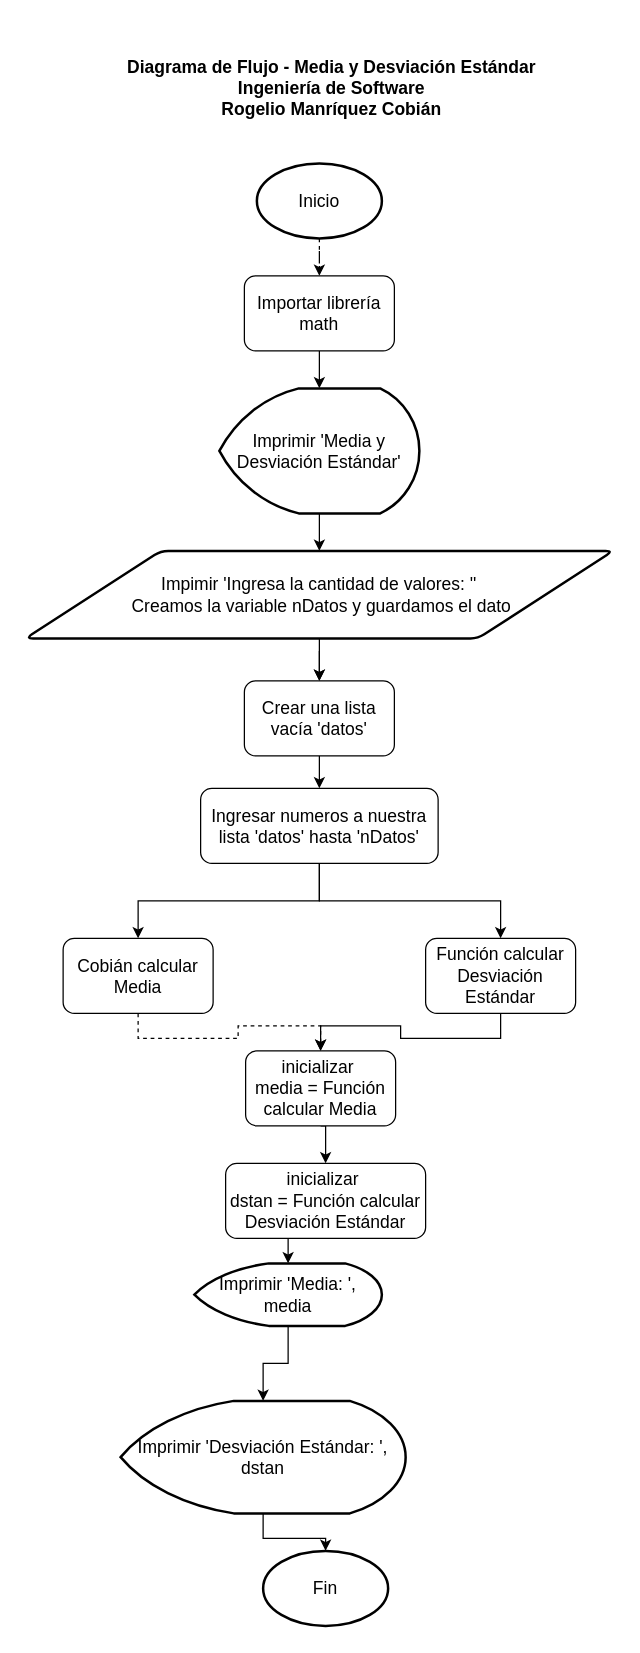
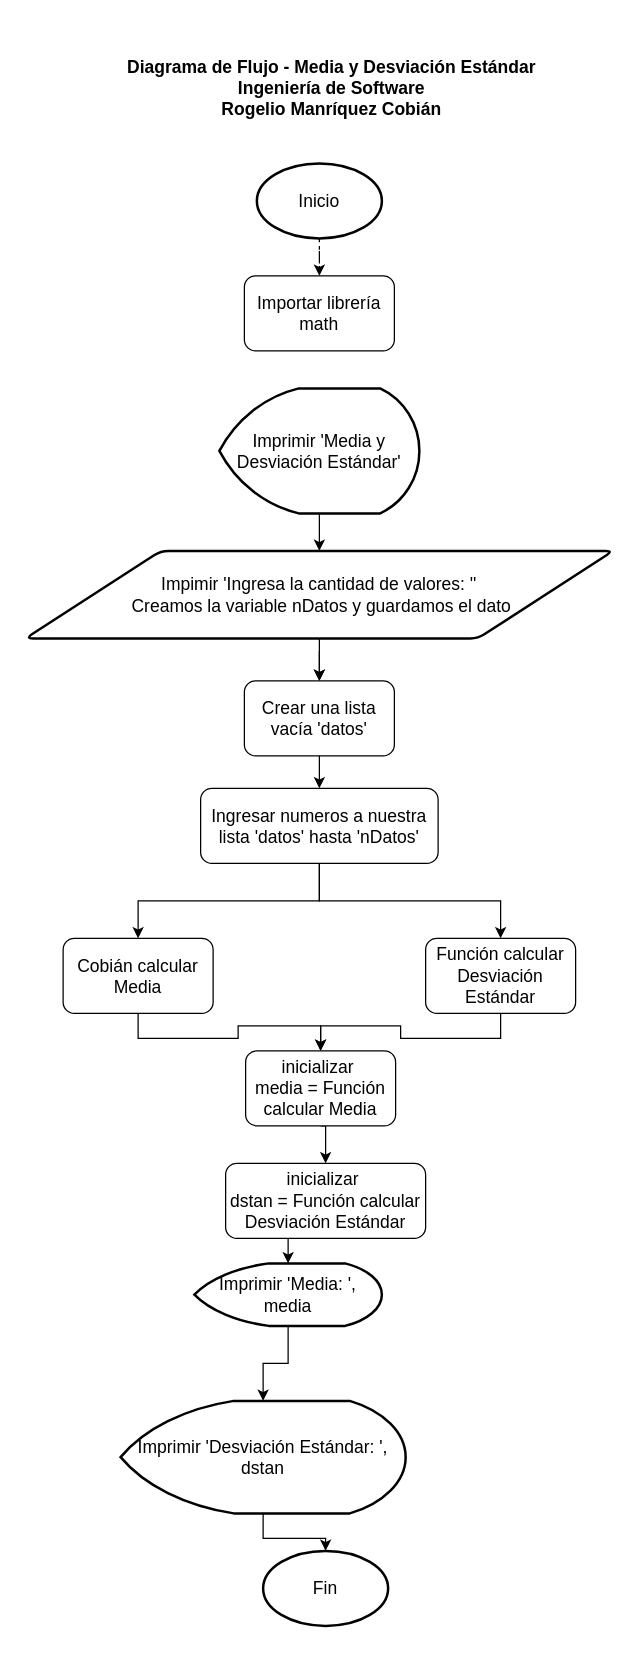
edge "Importar librería math" -> "Imprimir 'Media y Desviación Estándar'": removed
edge "Cobián calcular Media" -> "inicializar media = Función calcular Media": style dashed -> solid
